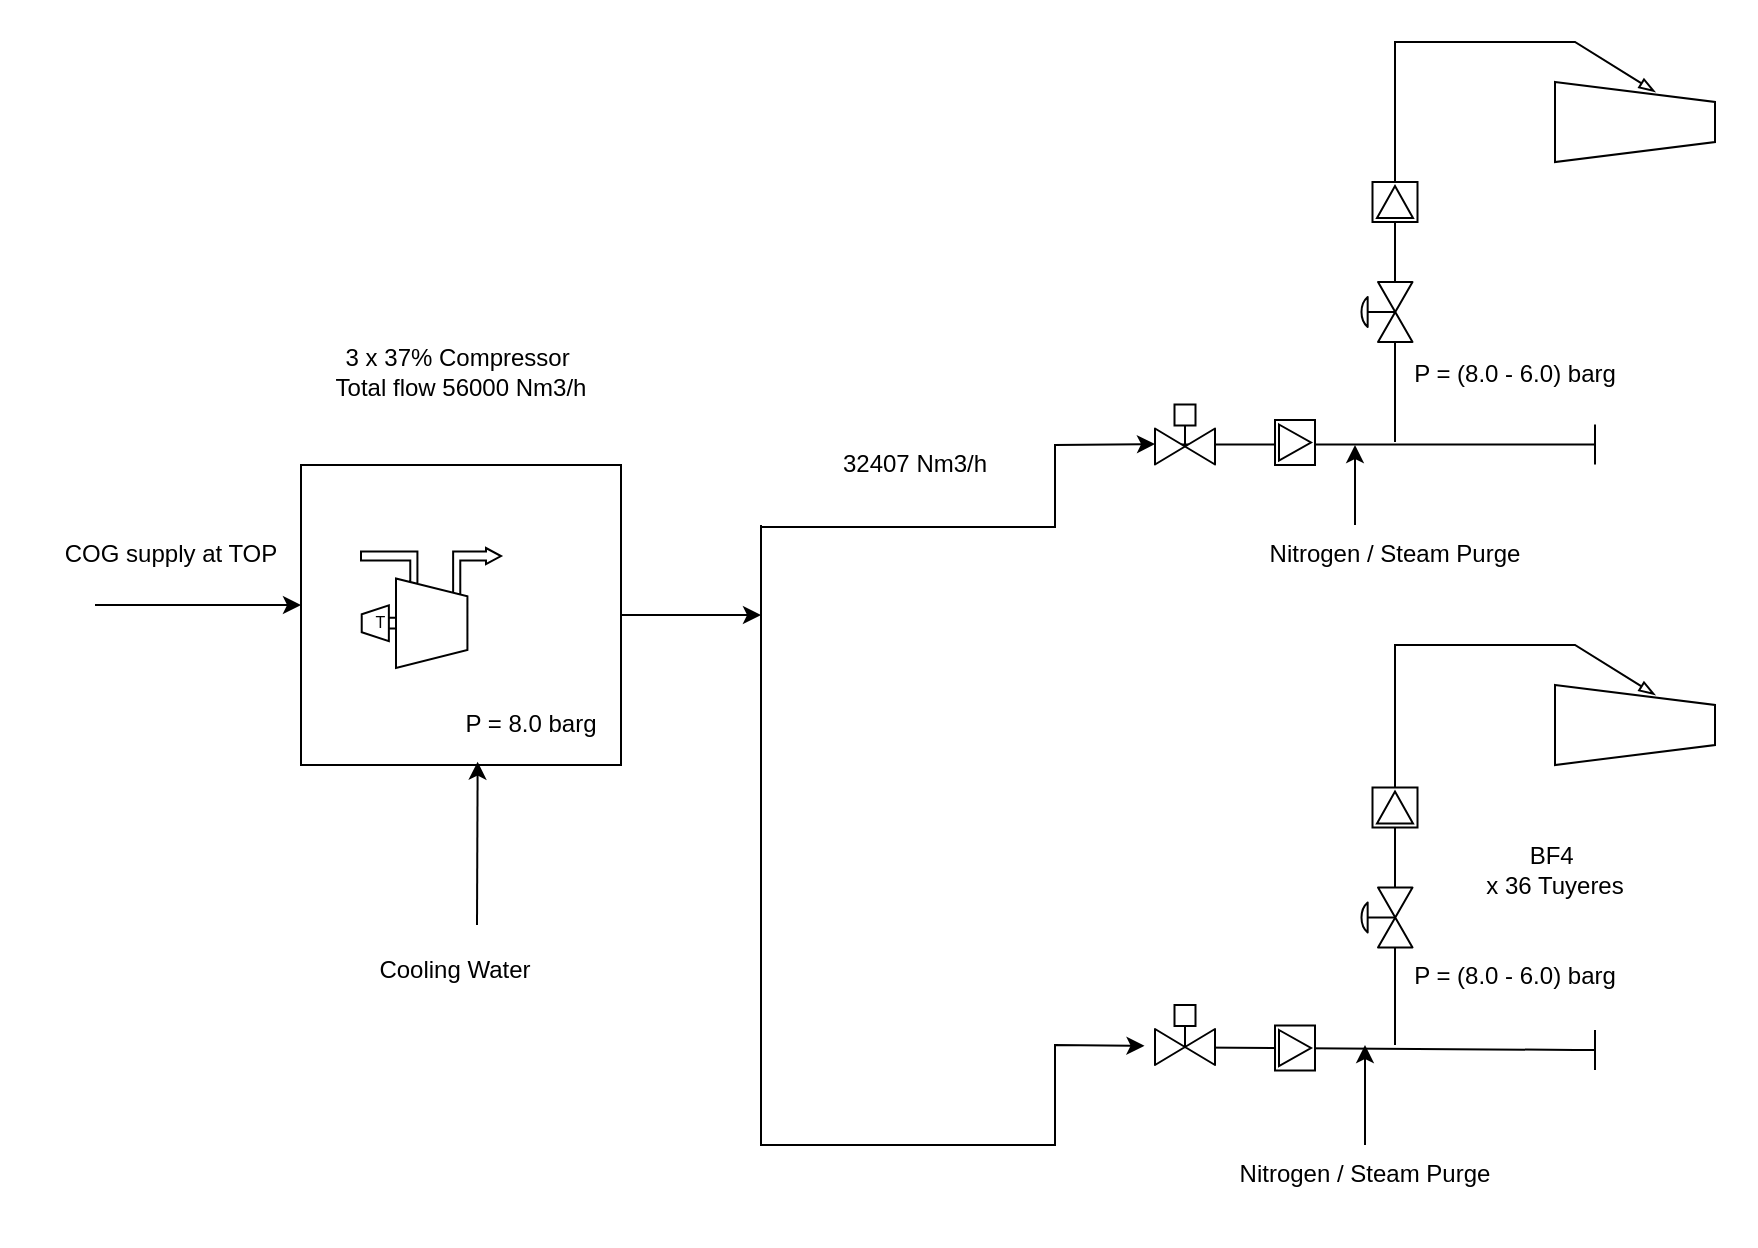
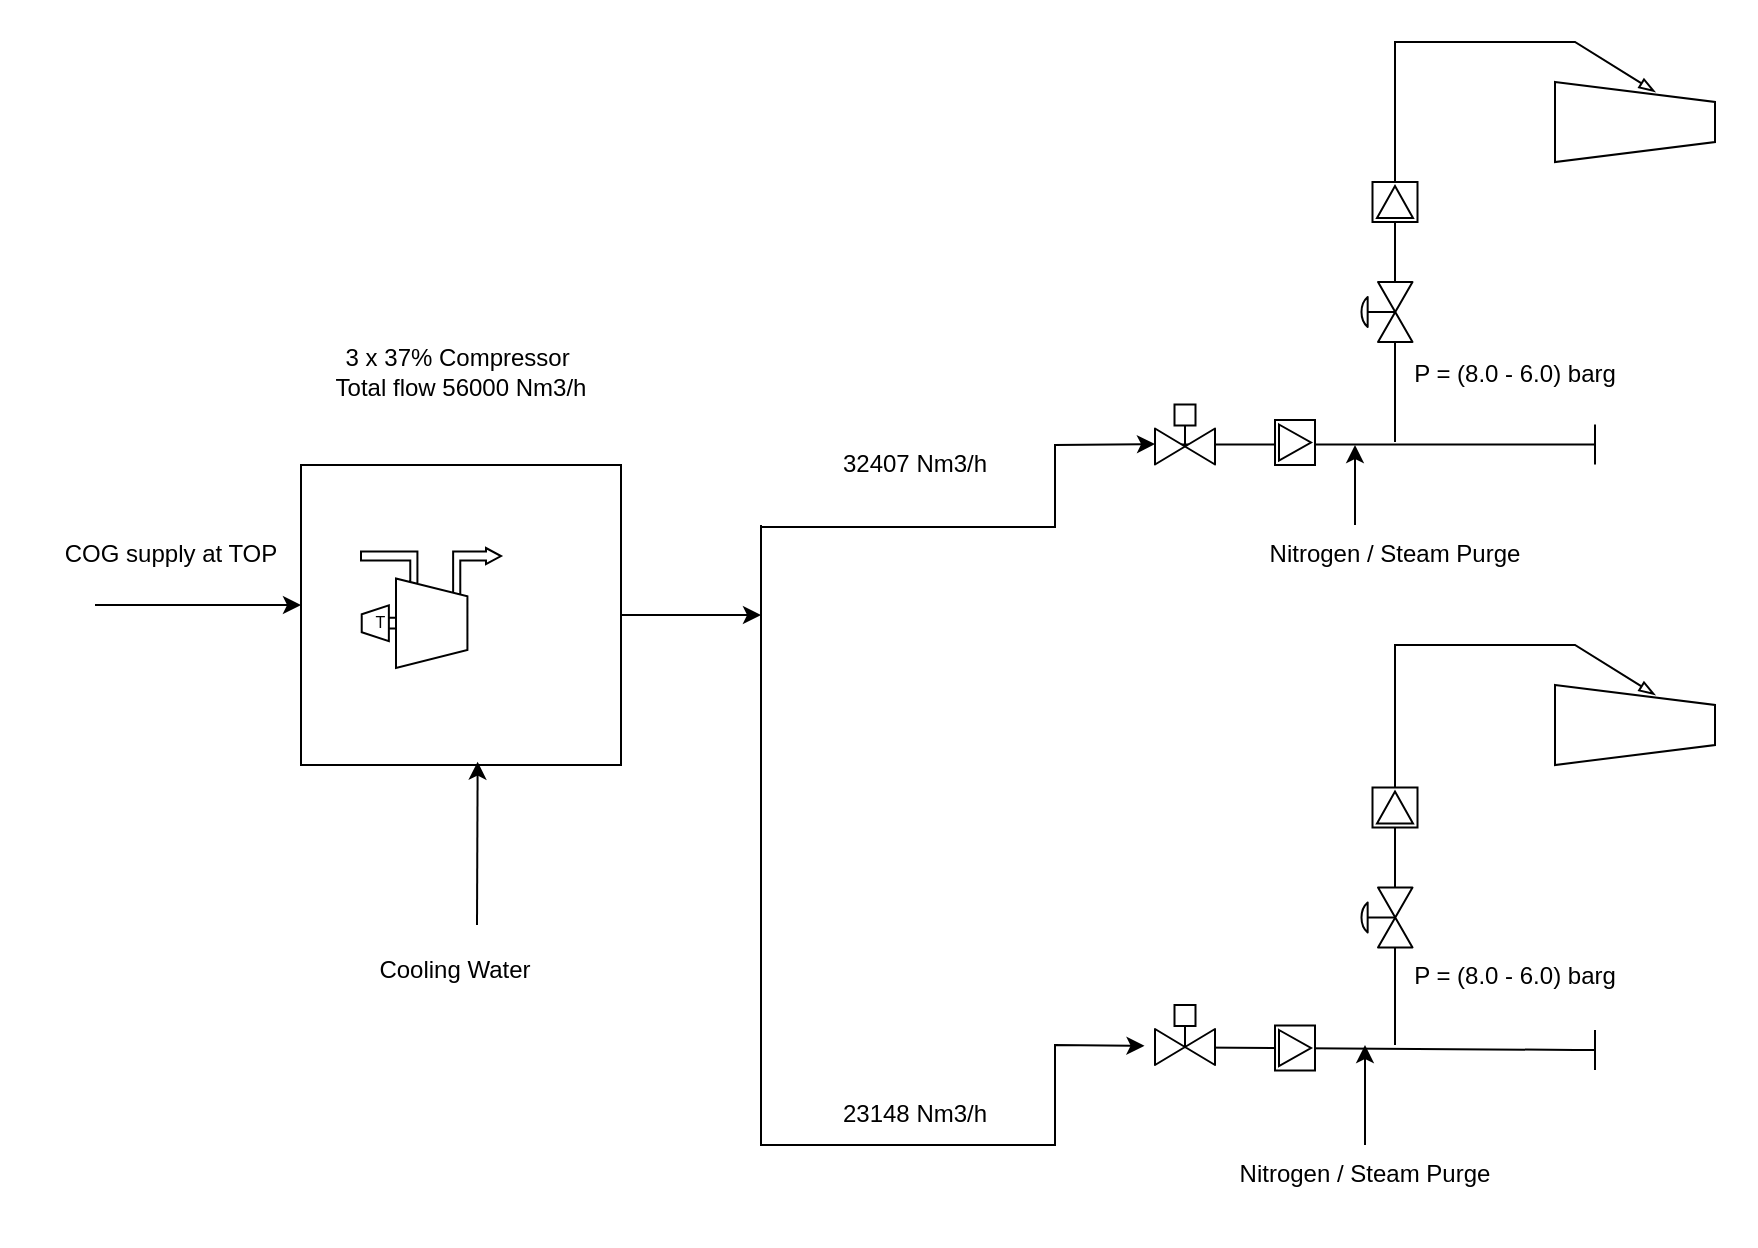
node "P = 8.0 barg": removed
node "BF4 x 36 Tuyeres": removed
node "23148 Nm3/h": added
